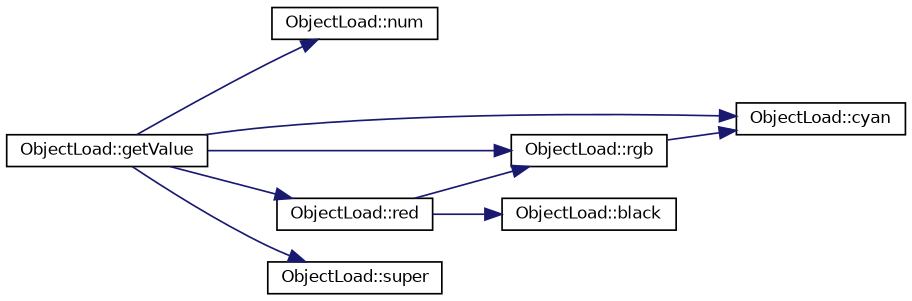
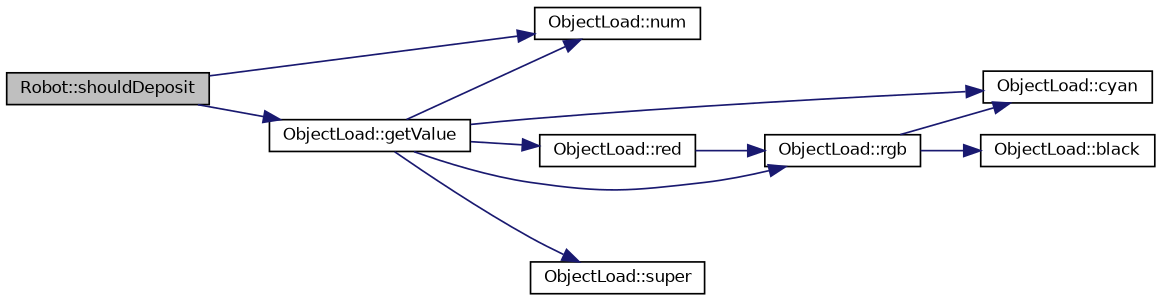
node "Robot::shouldDeposit": added
edge "ObjectLoad::red" -> "ObjectLoad::black": now "ObjectLoad::rgb" -> "ObjectLoad::black"
